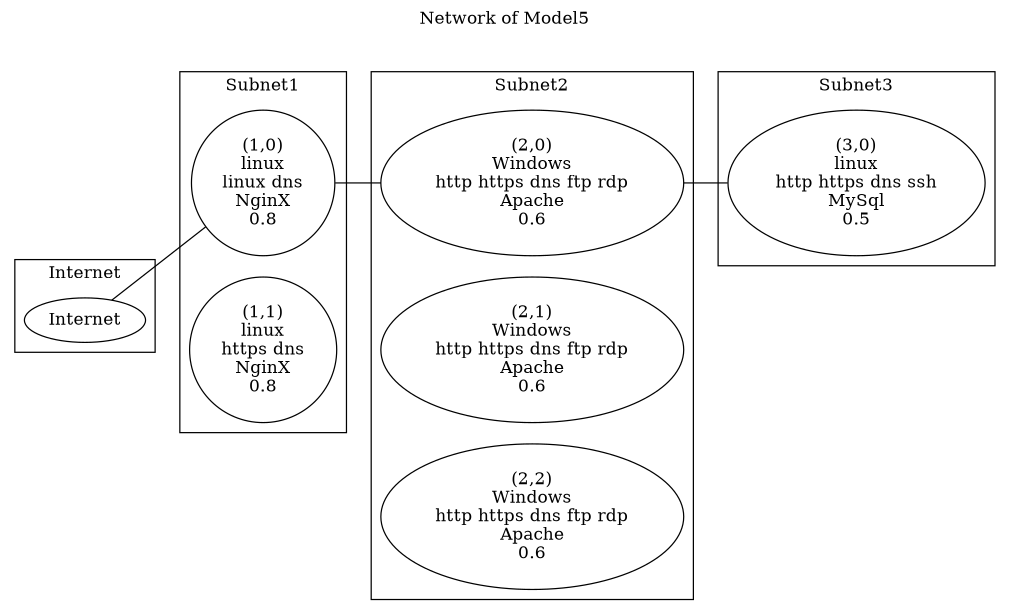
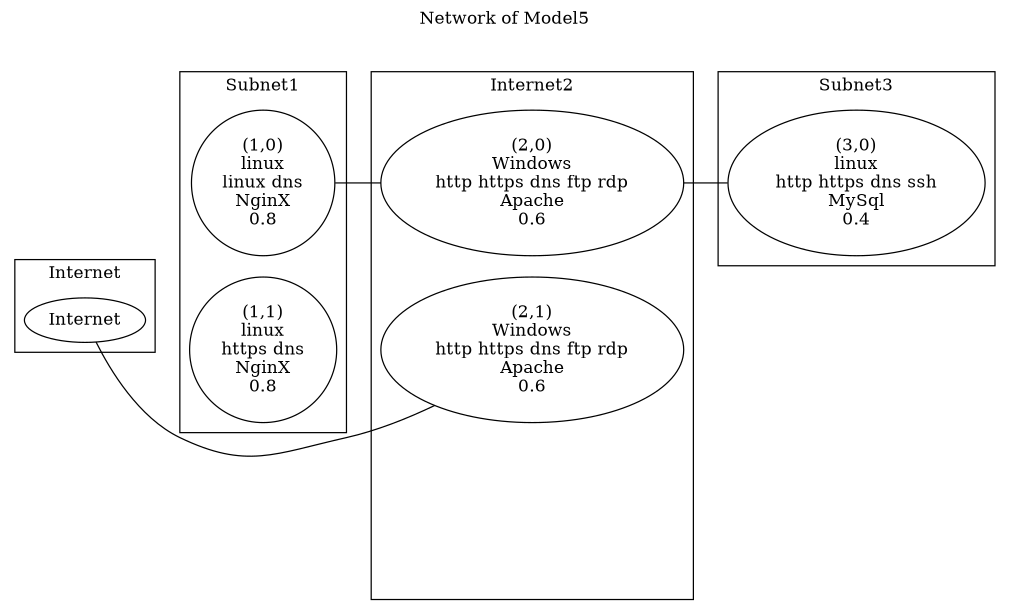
cluster "Subnet2": label "Subnet2" -> "Internet2"
node "(3,0) linux http https dns ssh MySql 0.5": label "(3,0) linux http https dns ssh MySql 0.5" -> "(3,0) linux http https dns ssh MySql 0.4"
edge "(1,0) linux linux dns NginX 0.8" -- "Internet": now "(2,1) Windows http https dns ftp rdp Apache 0.6" -- "Internet"
node "(2,2) Windows http https dns ftp rdp Apache 0.6": removed
